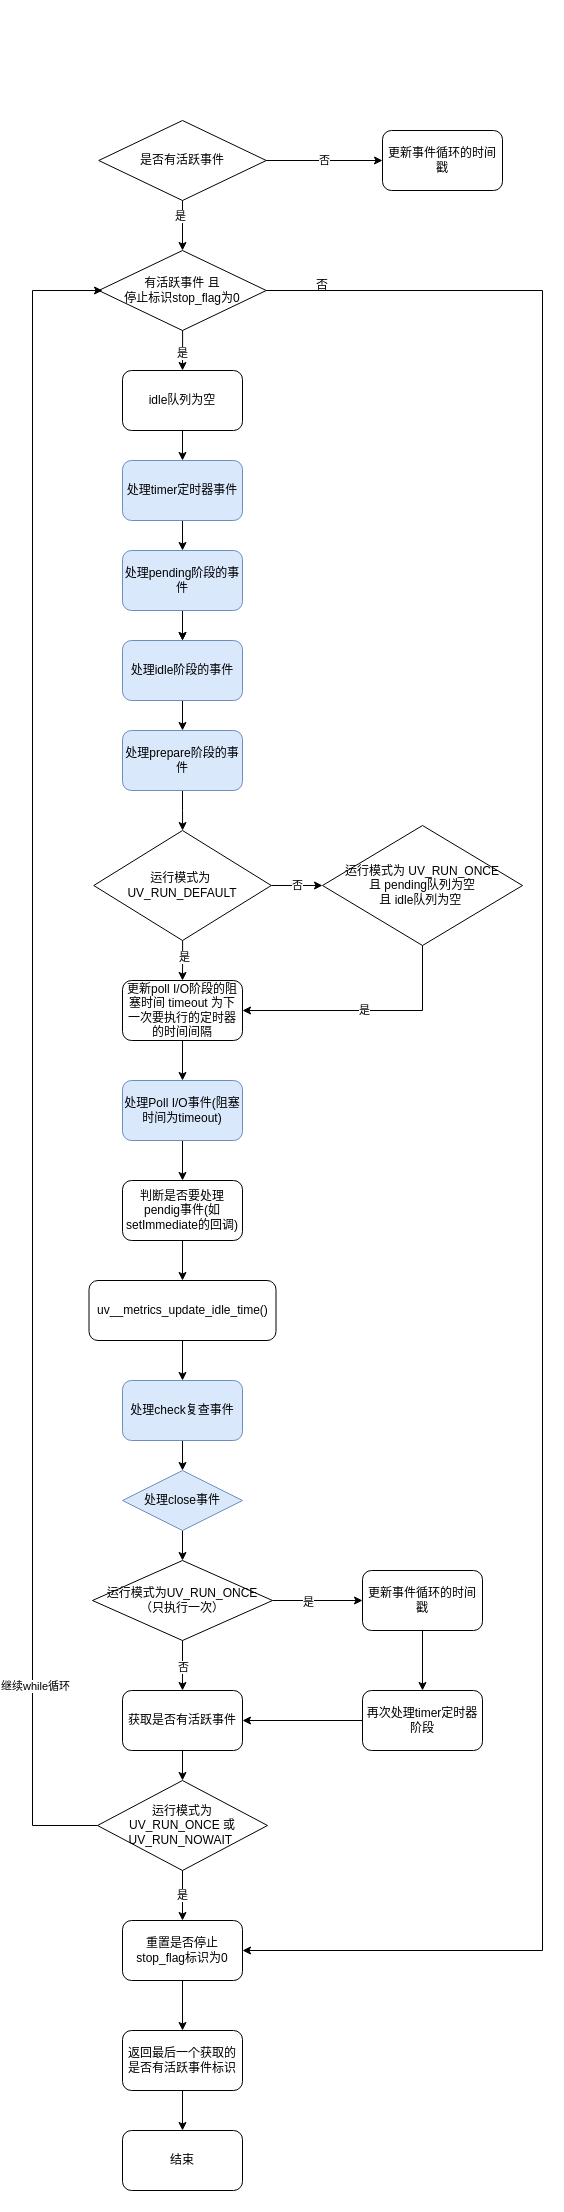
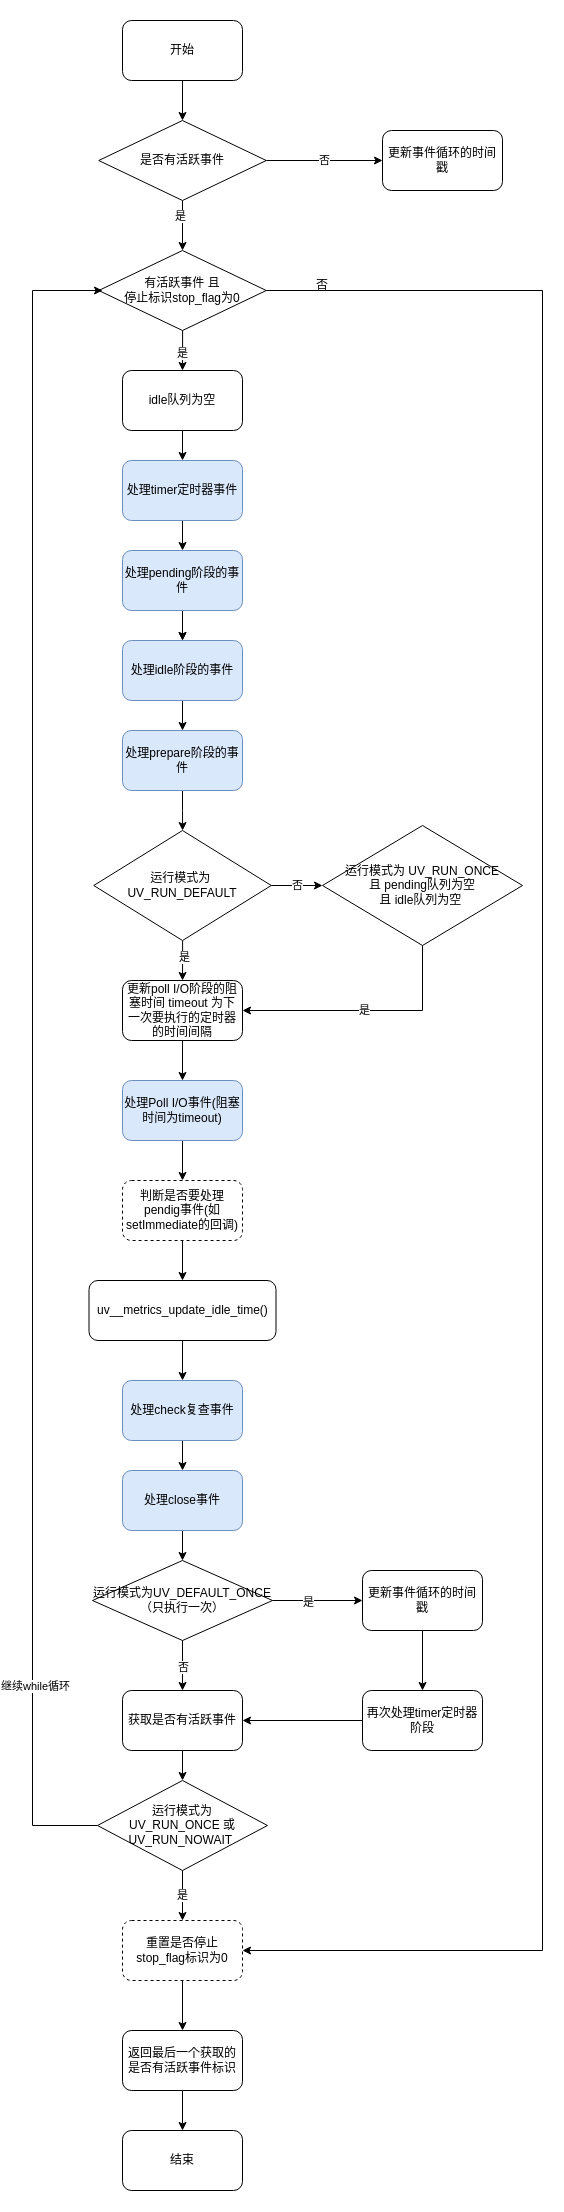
node "开始": added
edge "开始" -> "是否有活跃事件": added
node "判断是否要处理pendig事件(如setImmediate的回调)": style solid -> dashed
node "处理close事件": shape diamond -> rounded rectangle
node "运行模式为UV_RUN_ONCE （只执行一次）": label "运行模式为UV_RUN_ONCE （只执行一次）" -> "运行模式为UV_DEFAULT_ONCE （只执行一次）"
node "重置是否停止stop_flag标识为0": style solid -> dashed
